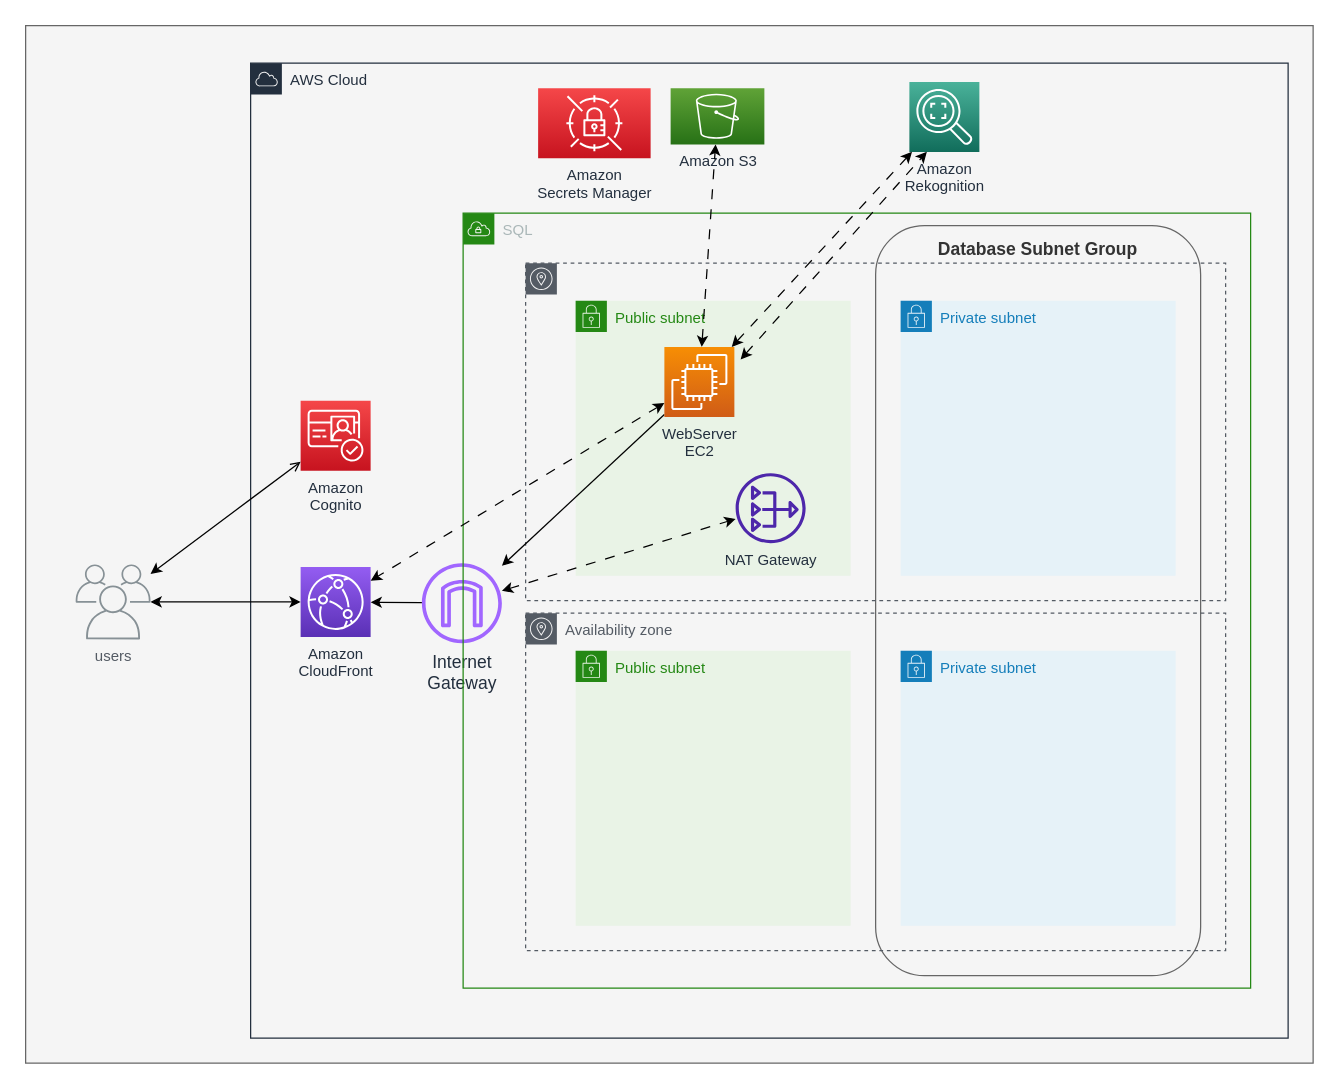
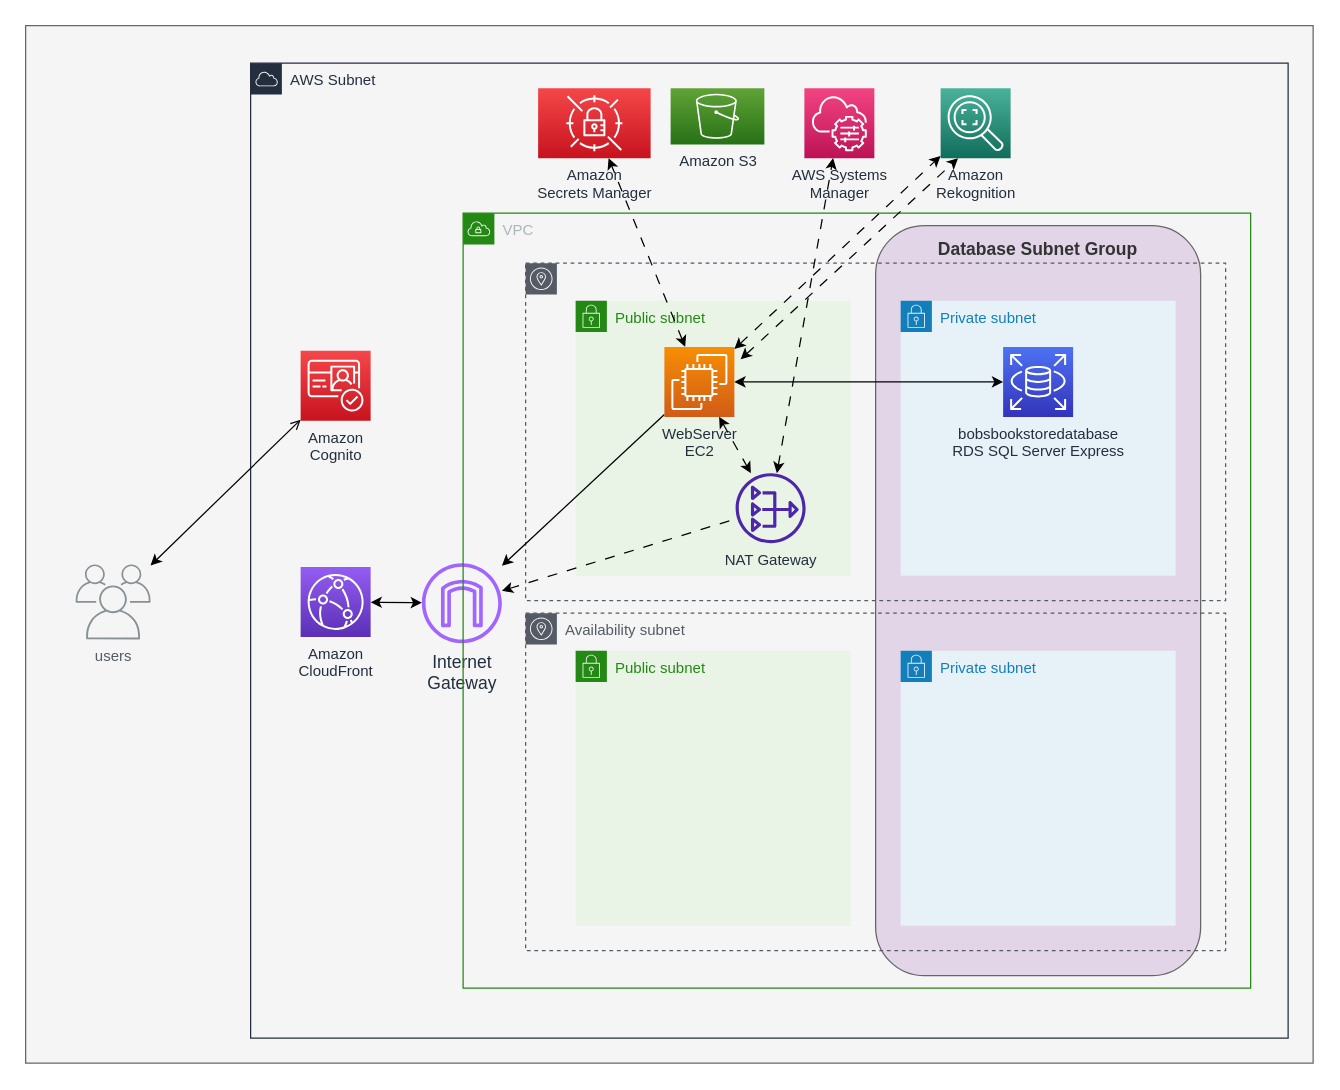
node "AWS Cloud": label "AWS Cloud" -> "AWS Subnet"
node "Amazon Rekognition": moved (944, 117) -> (976, 123)
node "AWS Systems Manager": added
node "SQL": label "SQL" -> "VPC"
edge "Amazon S3" -- "WebServer EC2": now "NAT Gateway" -- "WebServer EC2"
edge "WebServer EC2" -- "bobsbookstoredatabase RDS SQL Server Express": added
node "bobsbookstoredatabase RDS SQL Server Express": added
edge "AWS Systems Manager" -- "NAT Gateway": added
node "Amazon Cognito": moved (336, 436) -> (336, 386)
edge "WebServer EC2" -- "Amazon CloudFront": now "WebServer EC2" -- "Amazon Secrets Manager"
edge "NAT Gateway" -- "Internet Gateway": arrowhead classic -> none
node "Database Subnet Group": fillcolor #f5f5f5 -> #e1d5e7
edge "users" -- "Amazon CloudFront": removed
edge "Internet Gateway" -> "Amazon CloudFront": arrowhead none -> classic
node "Availability zone": label "Availability zone" -> "Availability subnet"
